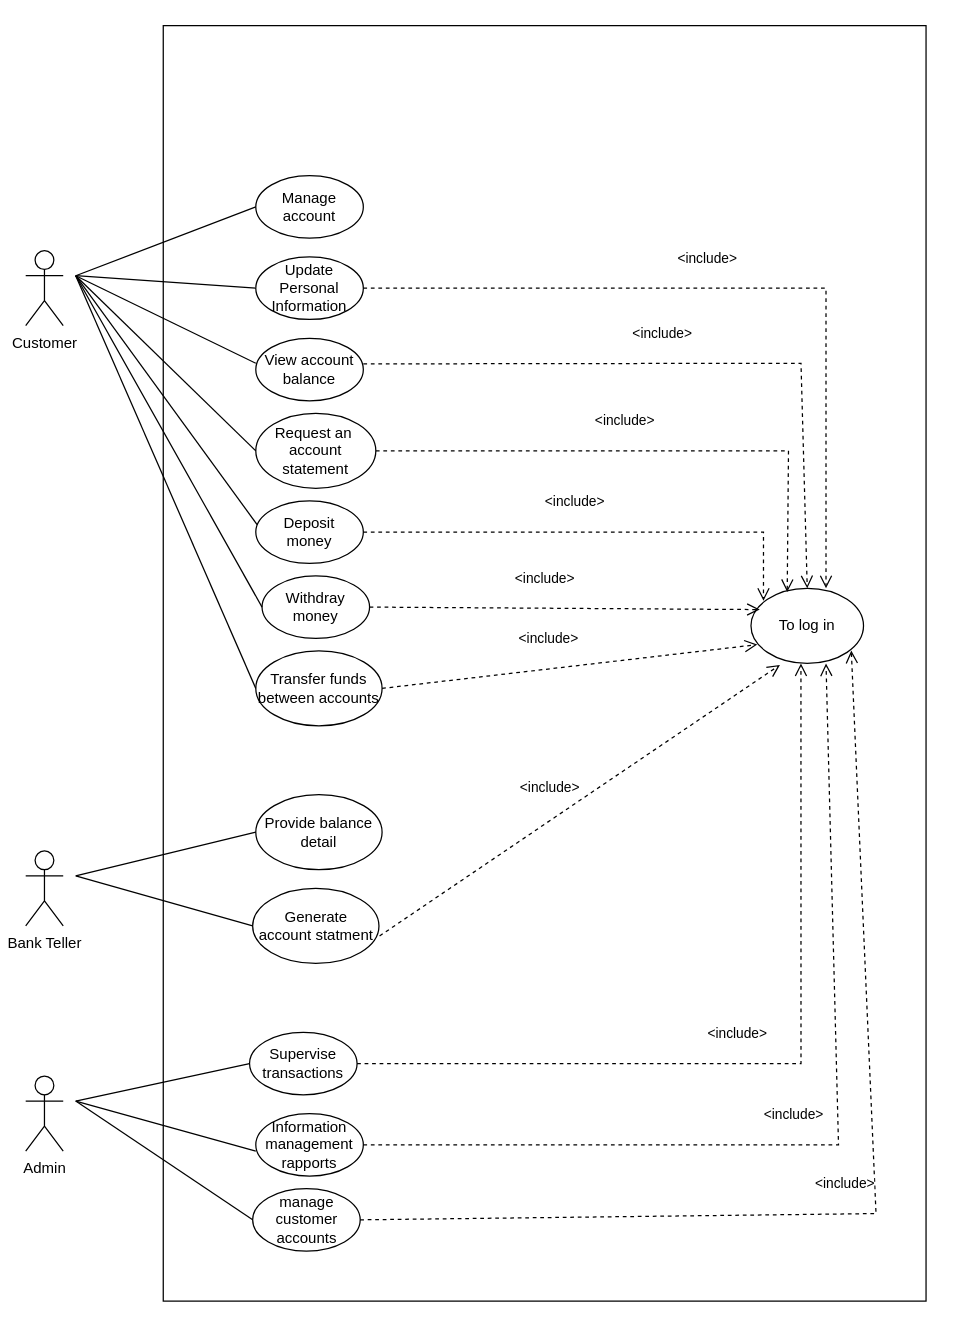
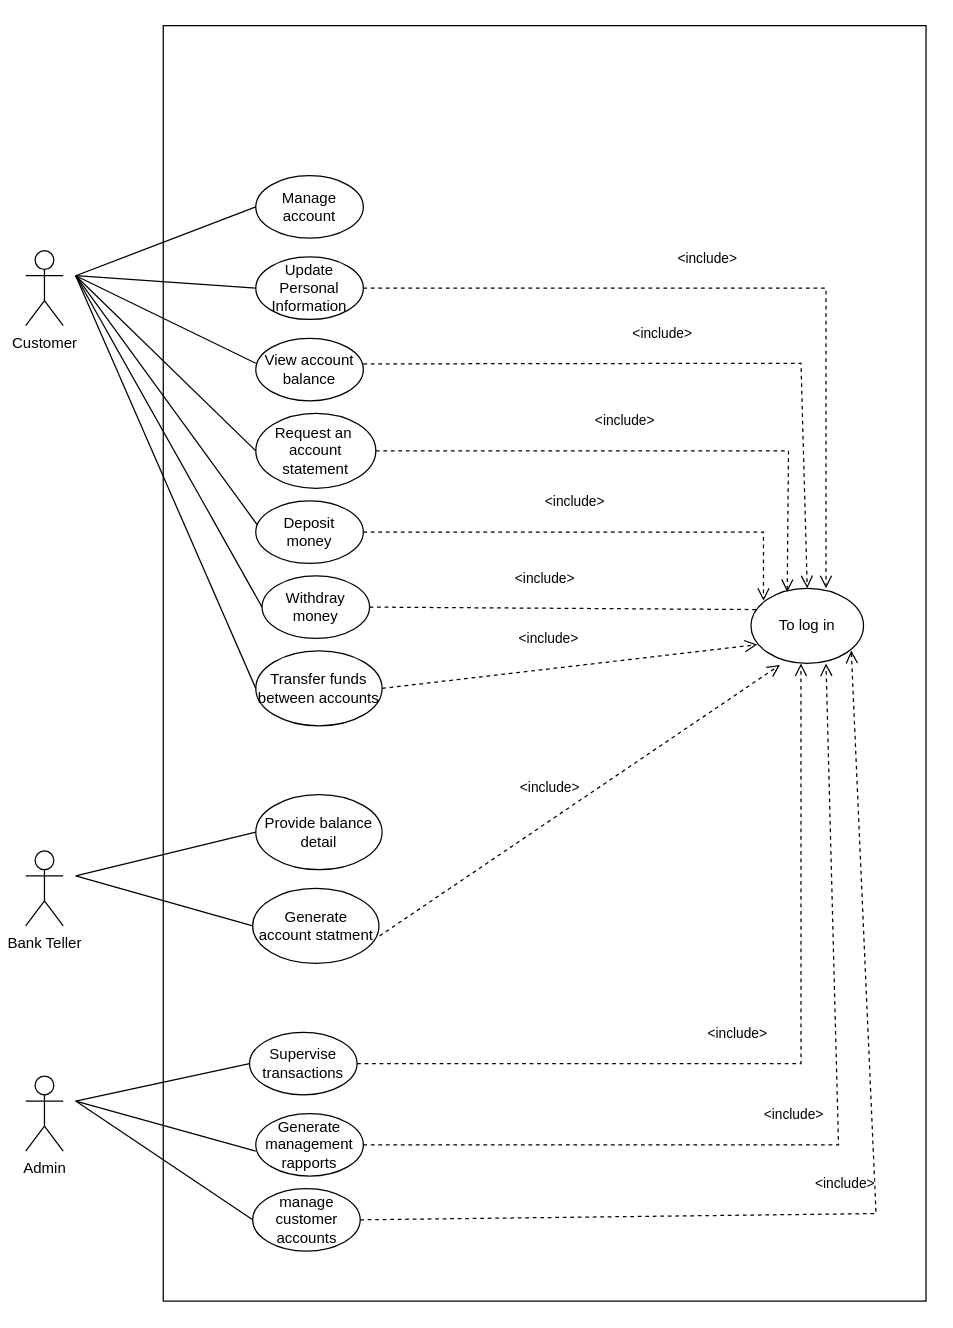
edge "Withdray money" -> "To log in": arrowhead open -> none
node "Information management rapports": label "Information management rapports" -> "Generate management rapports"
